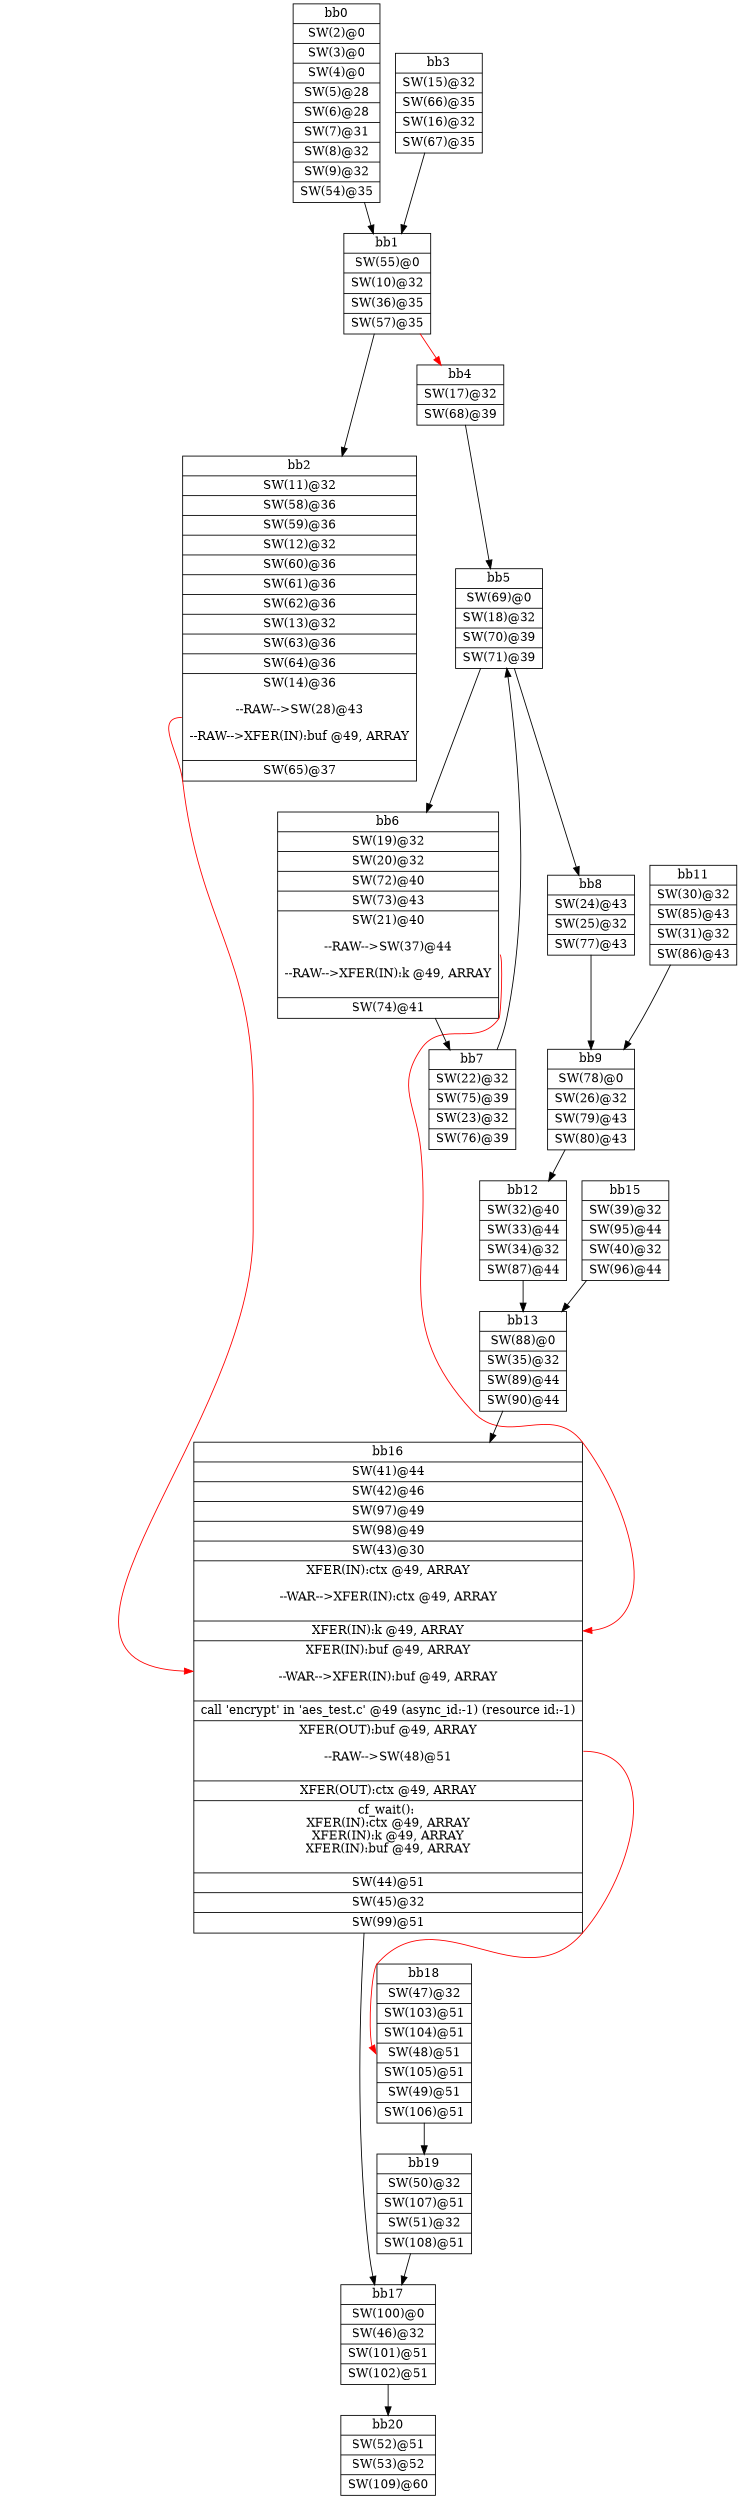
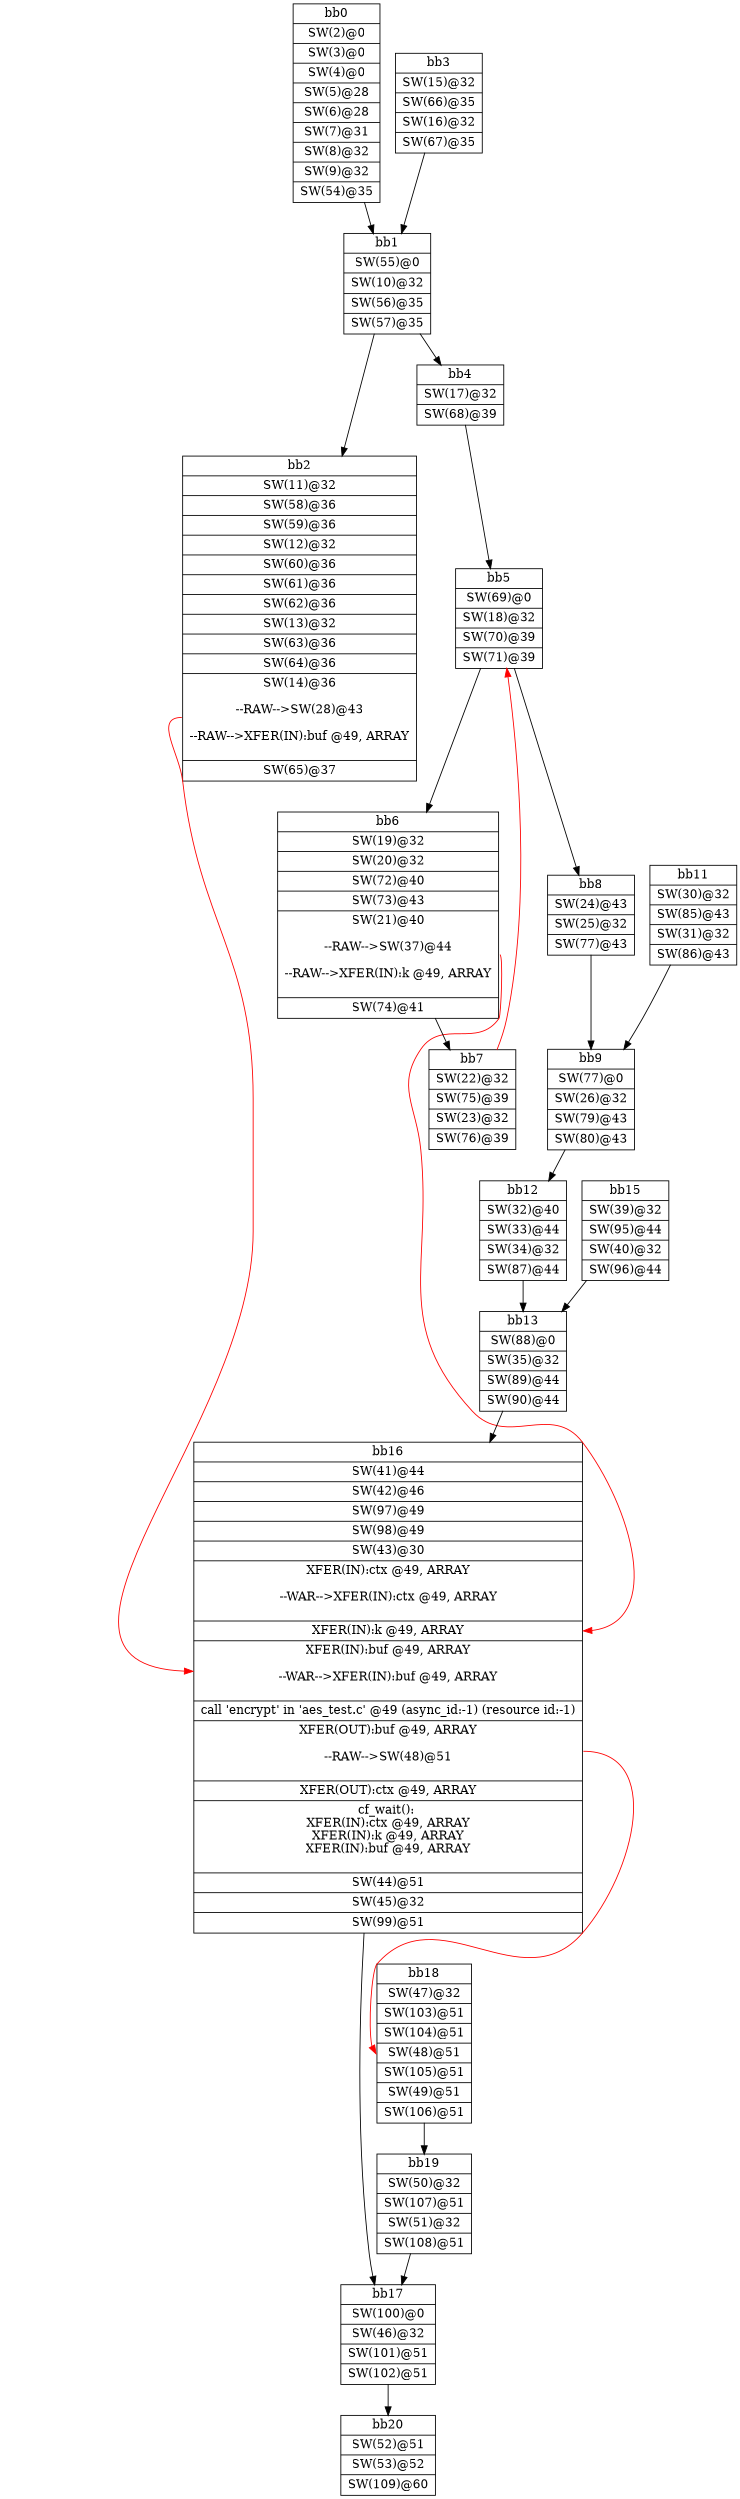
node "bb1": text "SW(36)@35" -> "SW(56)@35"
edge "bb1" -> "bb4": color red -> black
edge "bb7" -> "bb5": color black -> red
node "bb9": text "SW(78)@0" -> "SW(77)@0"
